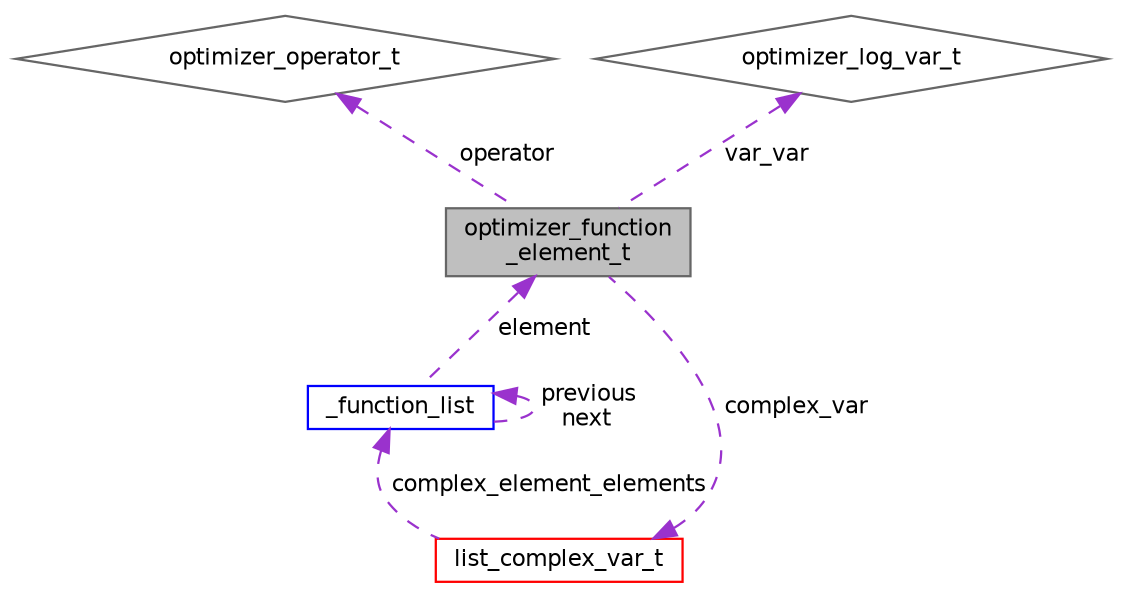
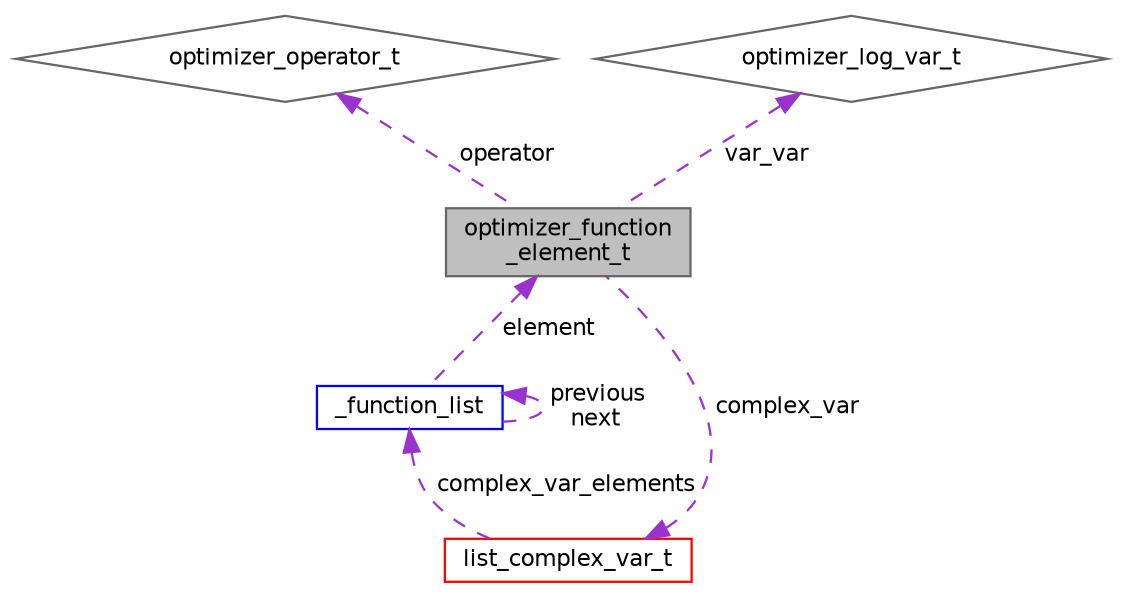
edge "list_complex_var_t" -> "_function_list": label " complex_element_elements" -> " complex_var_elements"
